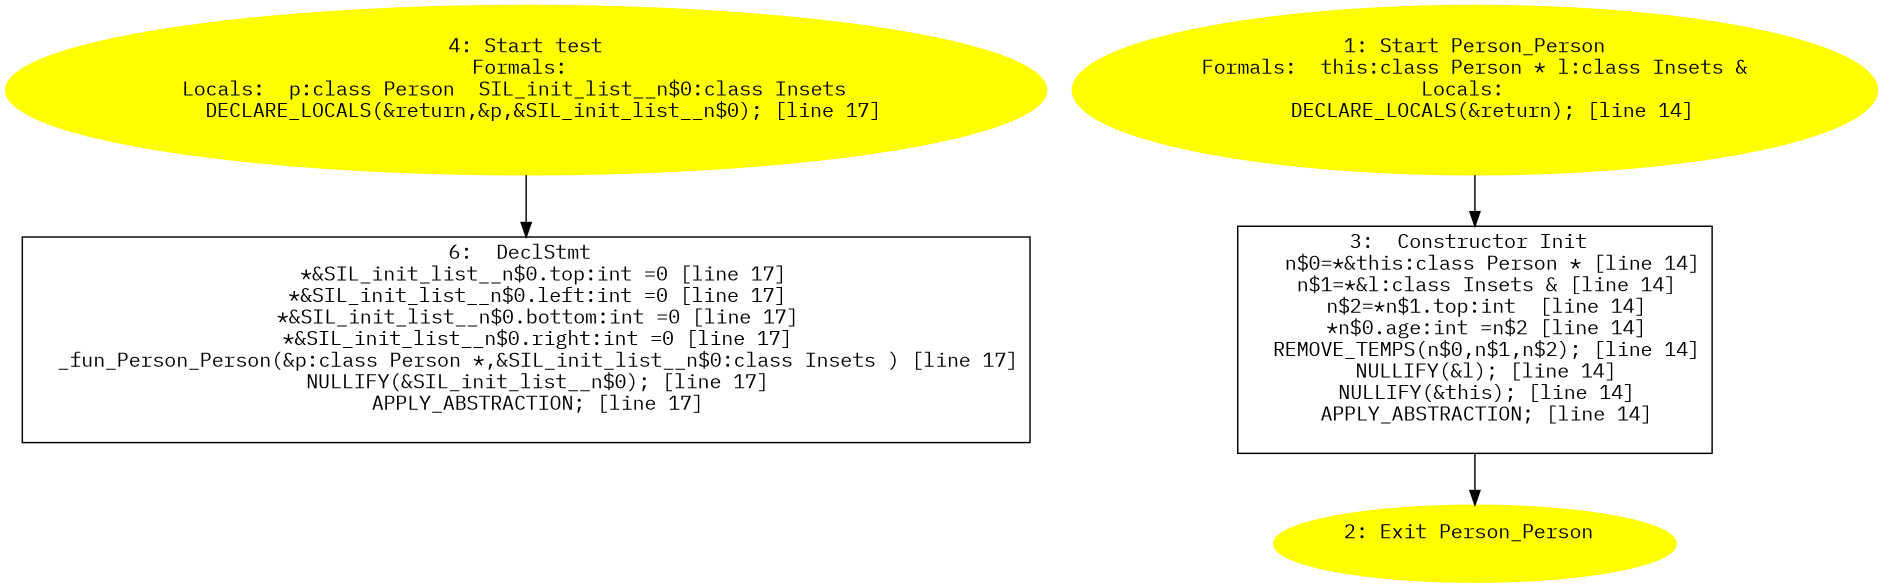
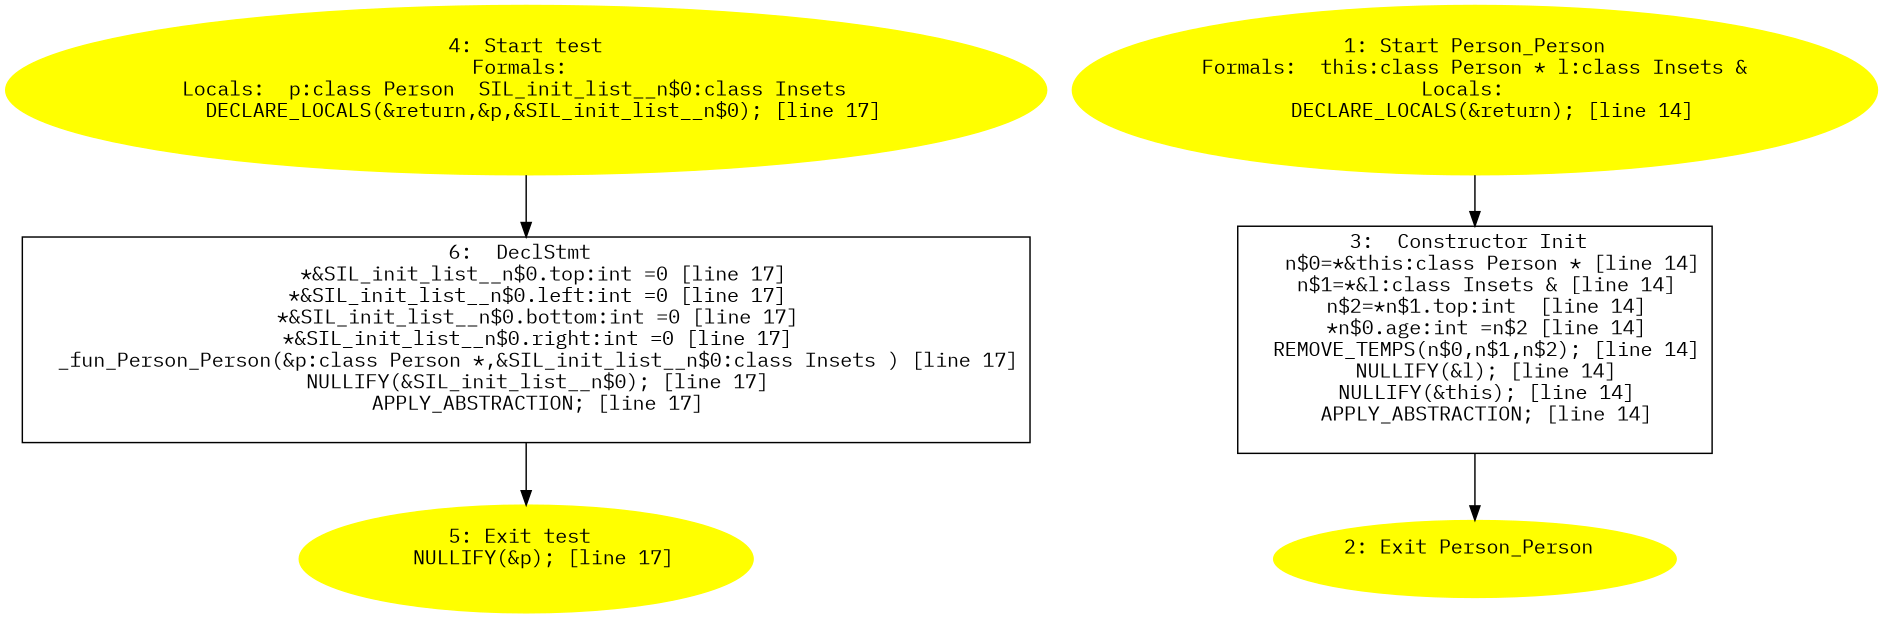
node "5: Exit test NULLIFY(&p); [line 17]": added
